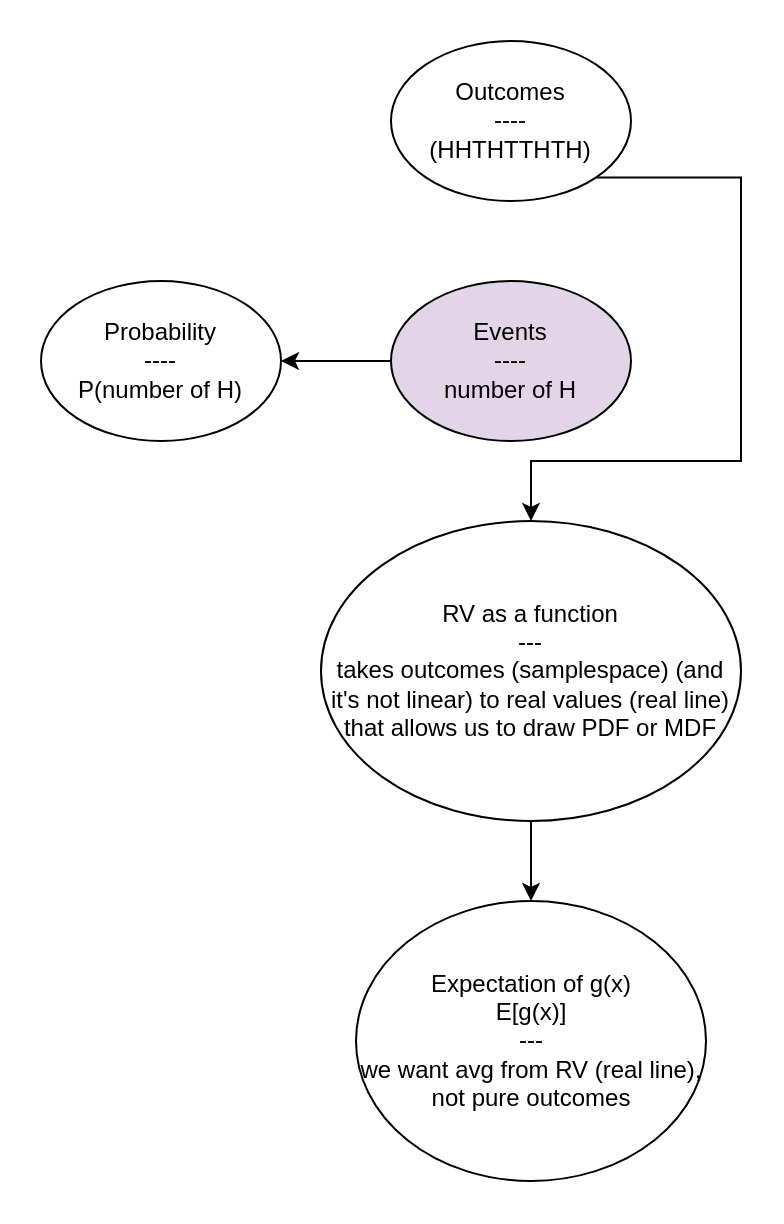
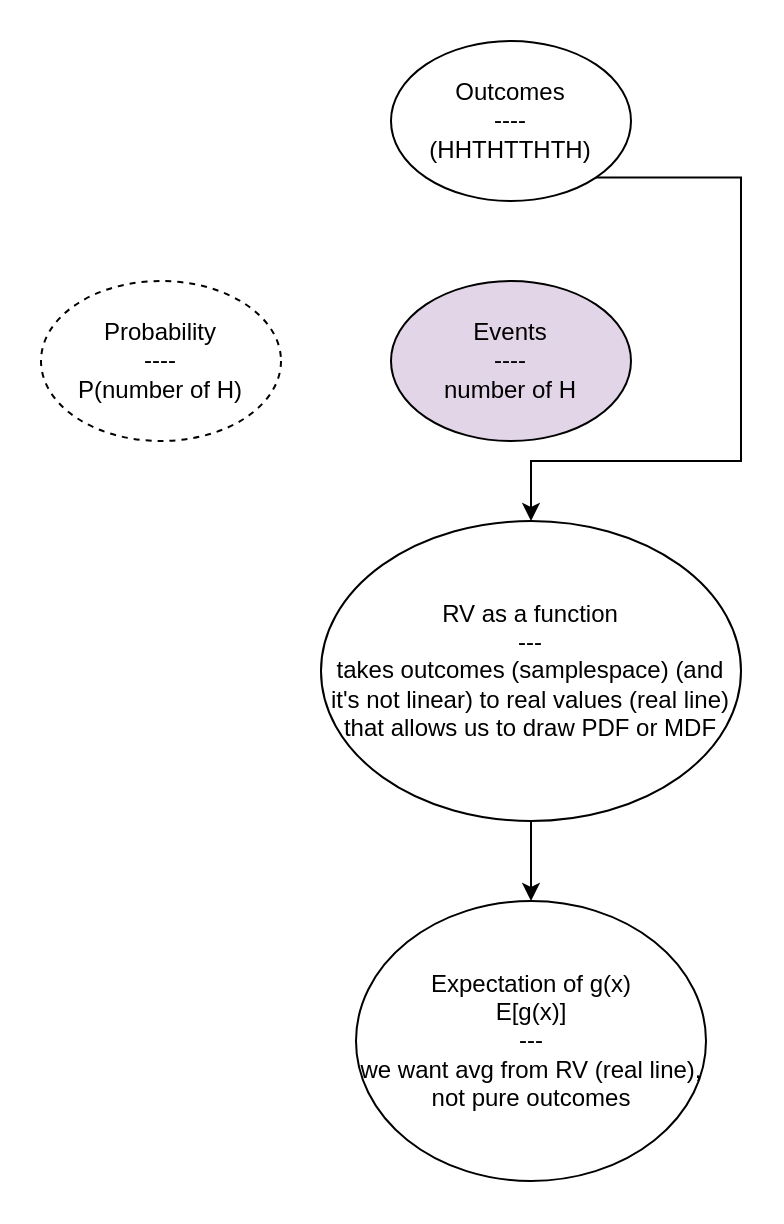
node "Probability ---- P(number of H)": style solid -> dashed
edge "Events ---- number of H" -> "Probability ---- P(number of H)": removed
